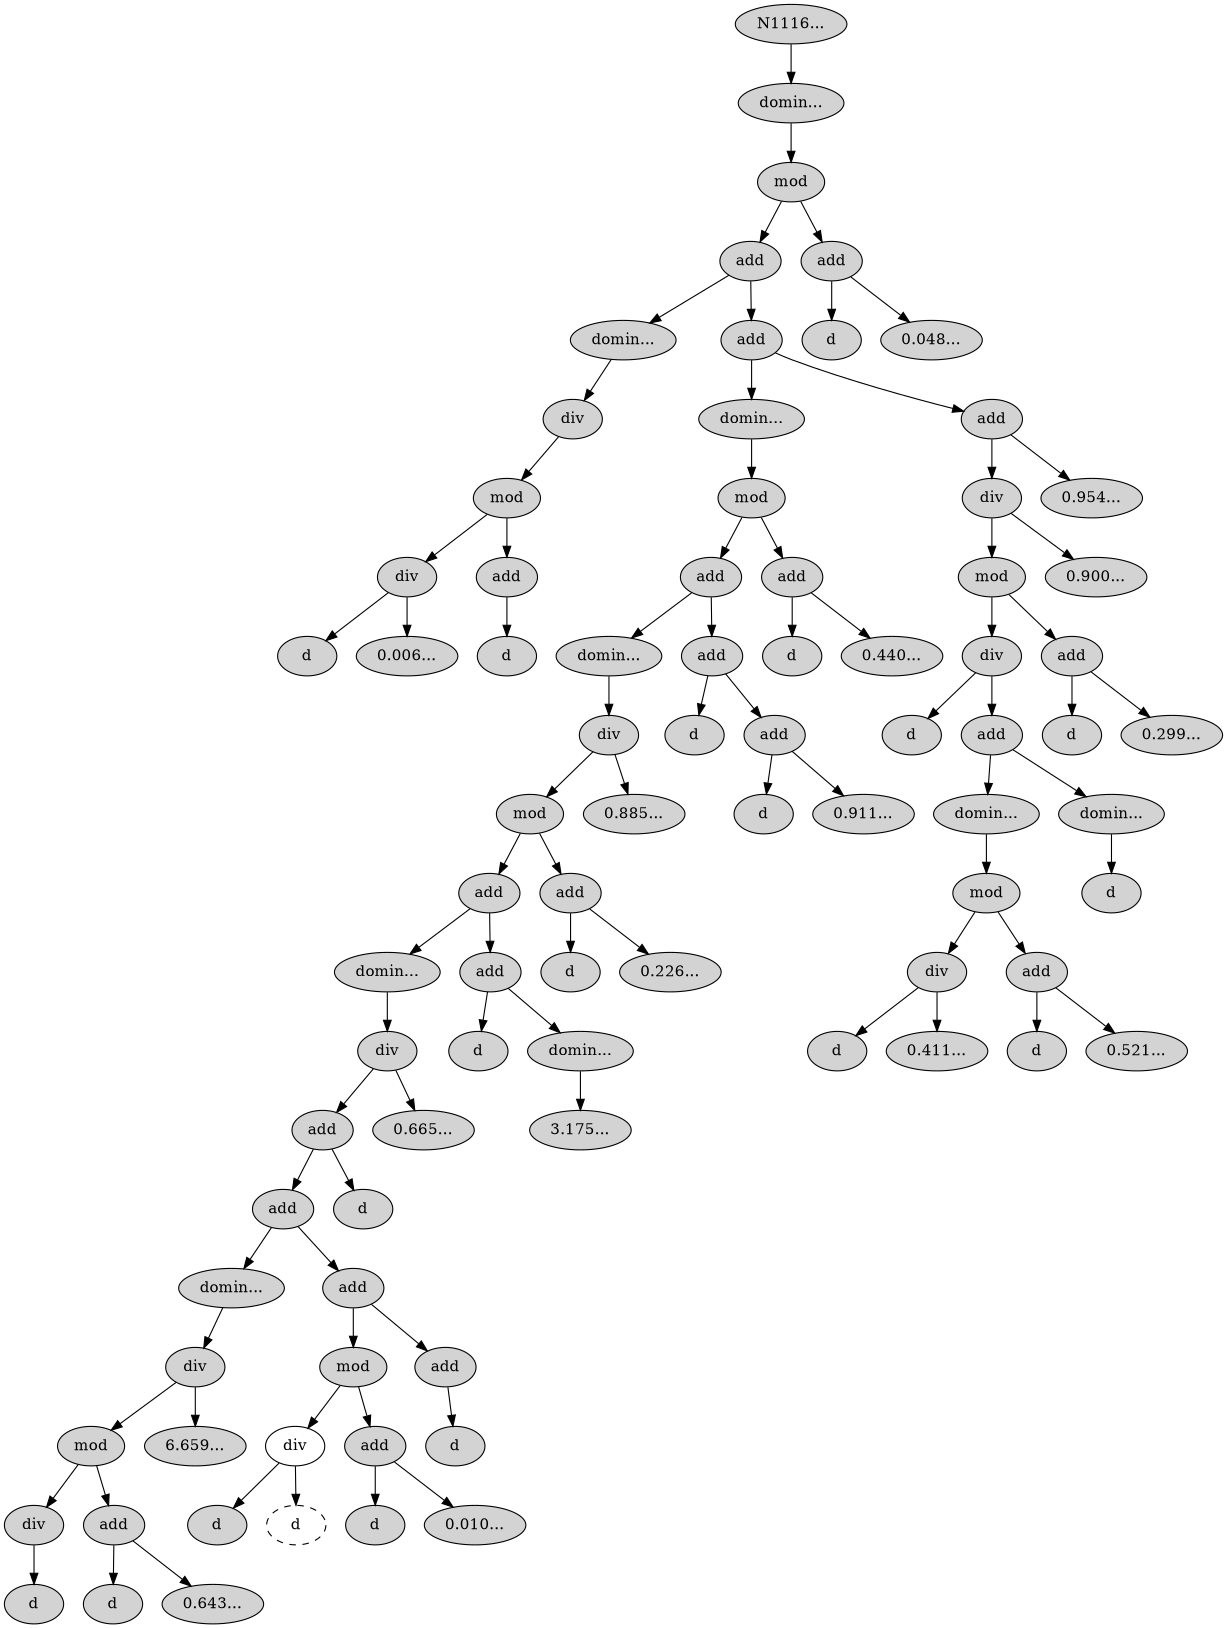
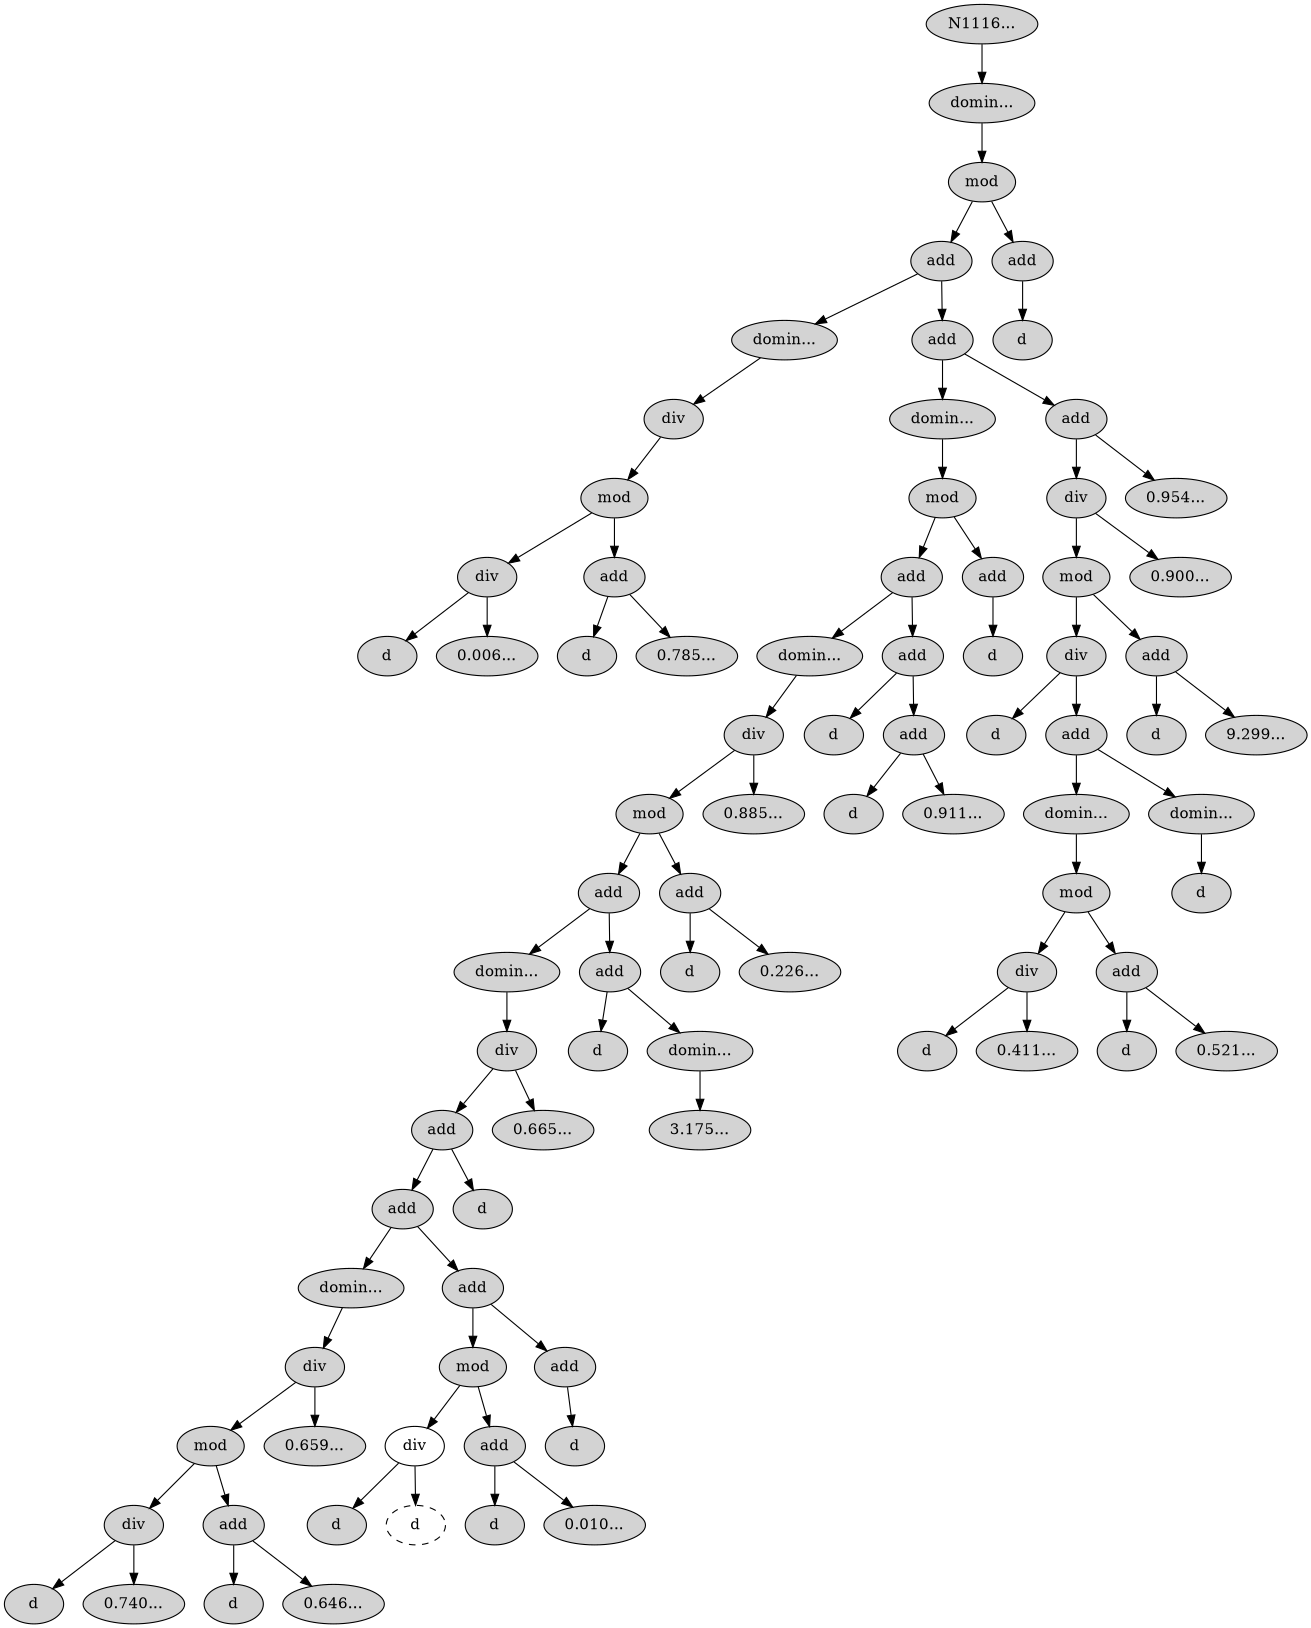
node "0.048...": removed
node "0.785...": added
node "0.440...": removed
node "0.299...": label "0.299..." -> "9.299..."
node "6.659...": label "6.659..." -> "0.659..."
node "0.740...": added
node "0.643...": label "0.643..." -> "0.646..."
